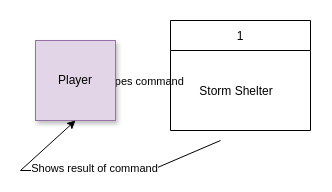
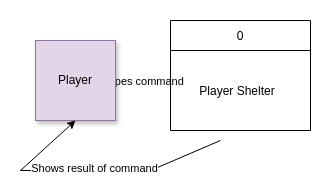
node "1": label "1" -> "0"
node "Storm Shelter": label "Storm Shelter" -> "Player Shelter"
